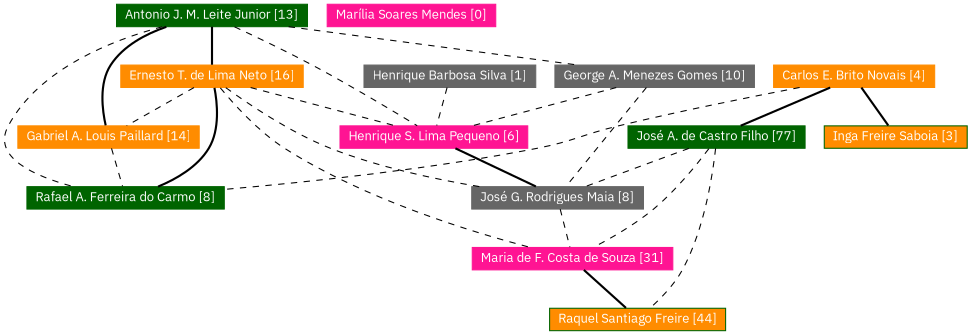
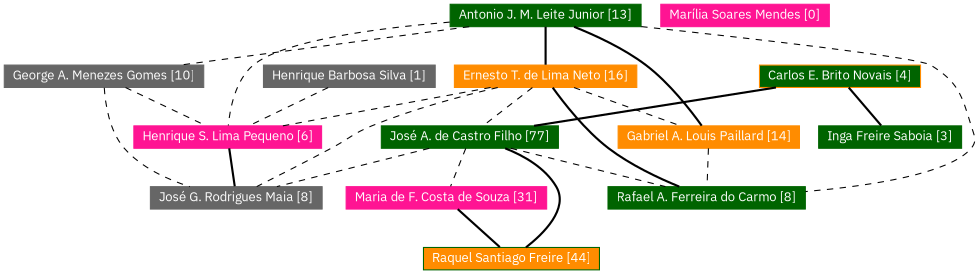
node "Carlos E. Brito Novais [4]": fillcolor darkorange -> darkgreen
node "Inga Freire Saboia [3]": fillcolor darkorange -> darkgreen
edge "Carlos E. Brito Novais [4]" -- "Rafael A. Ferreira do Carmo [8]": now "José A. de Castro Filho [77]" -- "Rafael A. Ferreira do Carmo [8]"
edge "Ernesto T. de Lima Neto [16]" -- "Maria de F. Costa de Souza [31]": now "Ernesto T. de Lima Neto [16]" -- "José A. de Castro Filho [77]"
edge "José G. Rodrigues Maia [8]" -- "Maria de F. Costa de Souza [31]": removed
edge "José A. de Castro Filho [77]" -- "Raquel Santiago Freire [44]": style dashed -> bold
